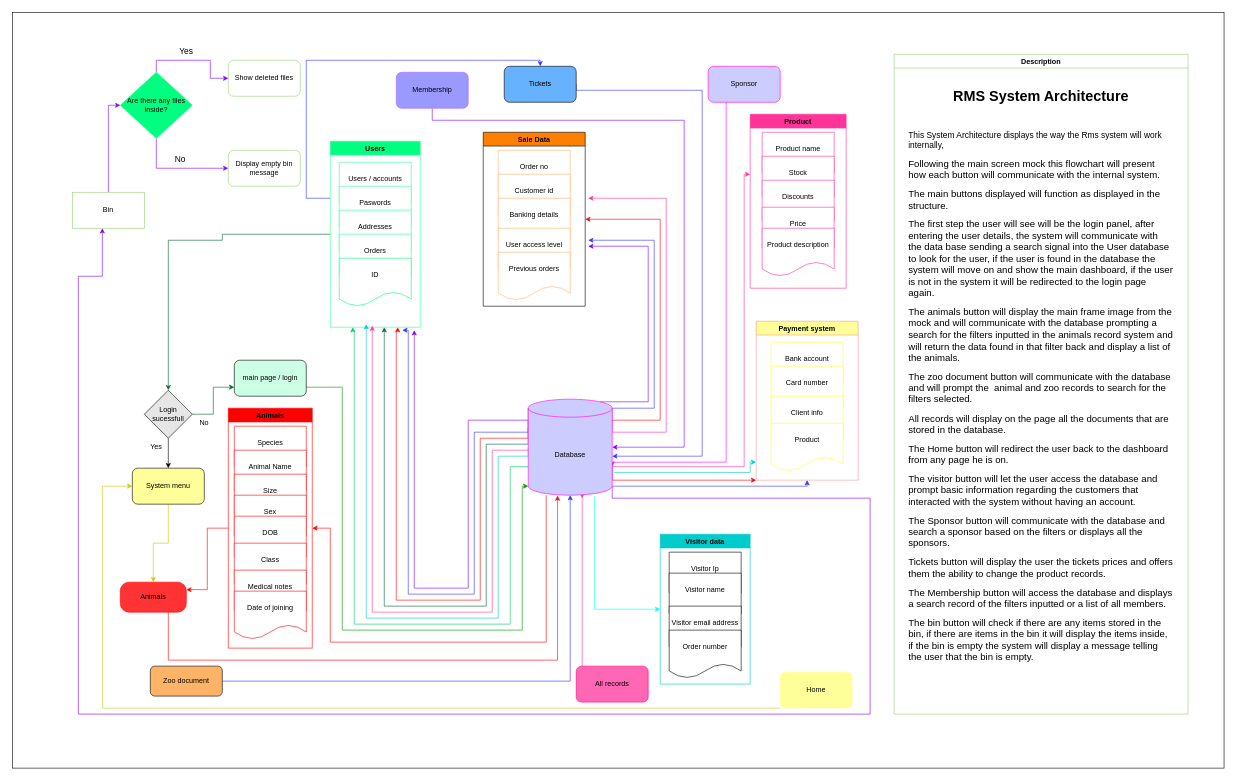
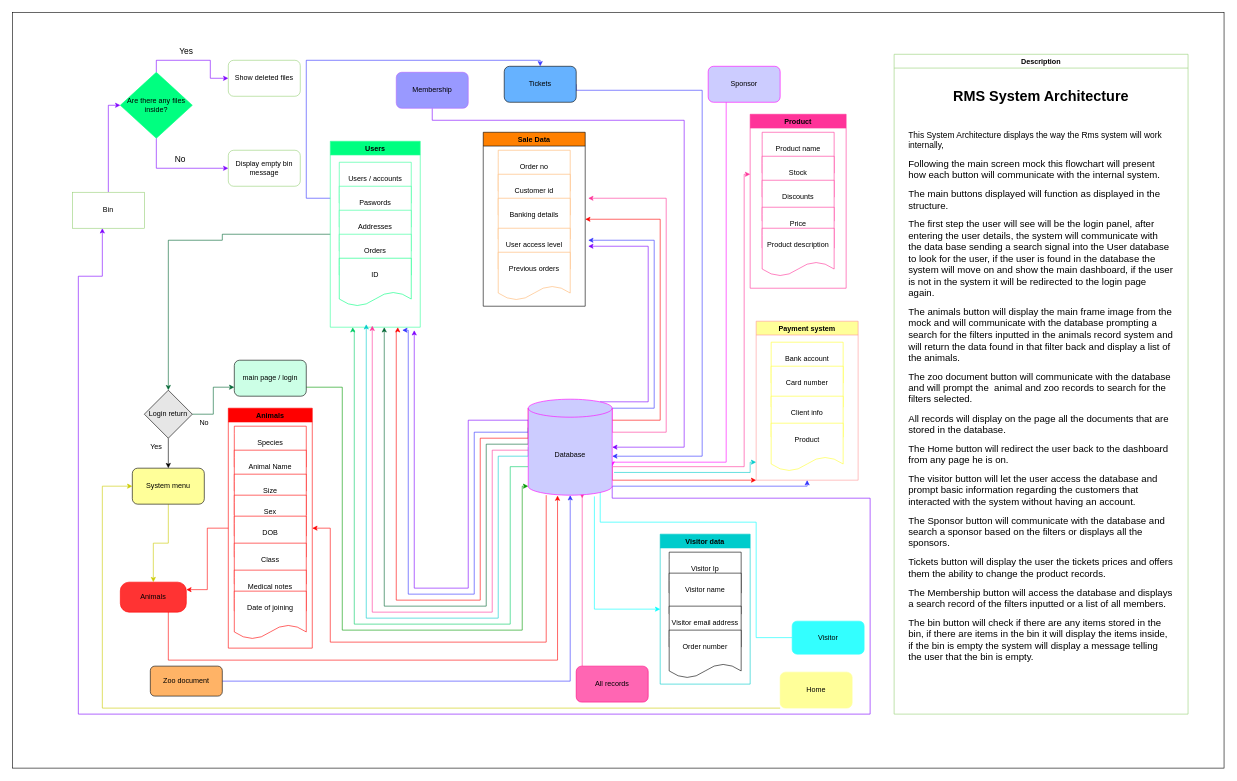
node "Login sucessfull": label "Login sucessfull" -> "Login return"
edge "Visitor" -> "Database": added
node "Visitor": added
